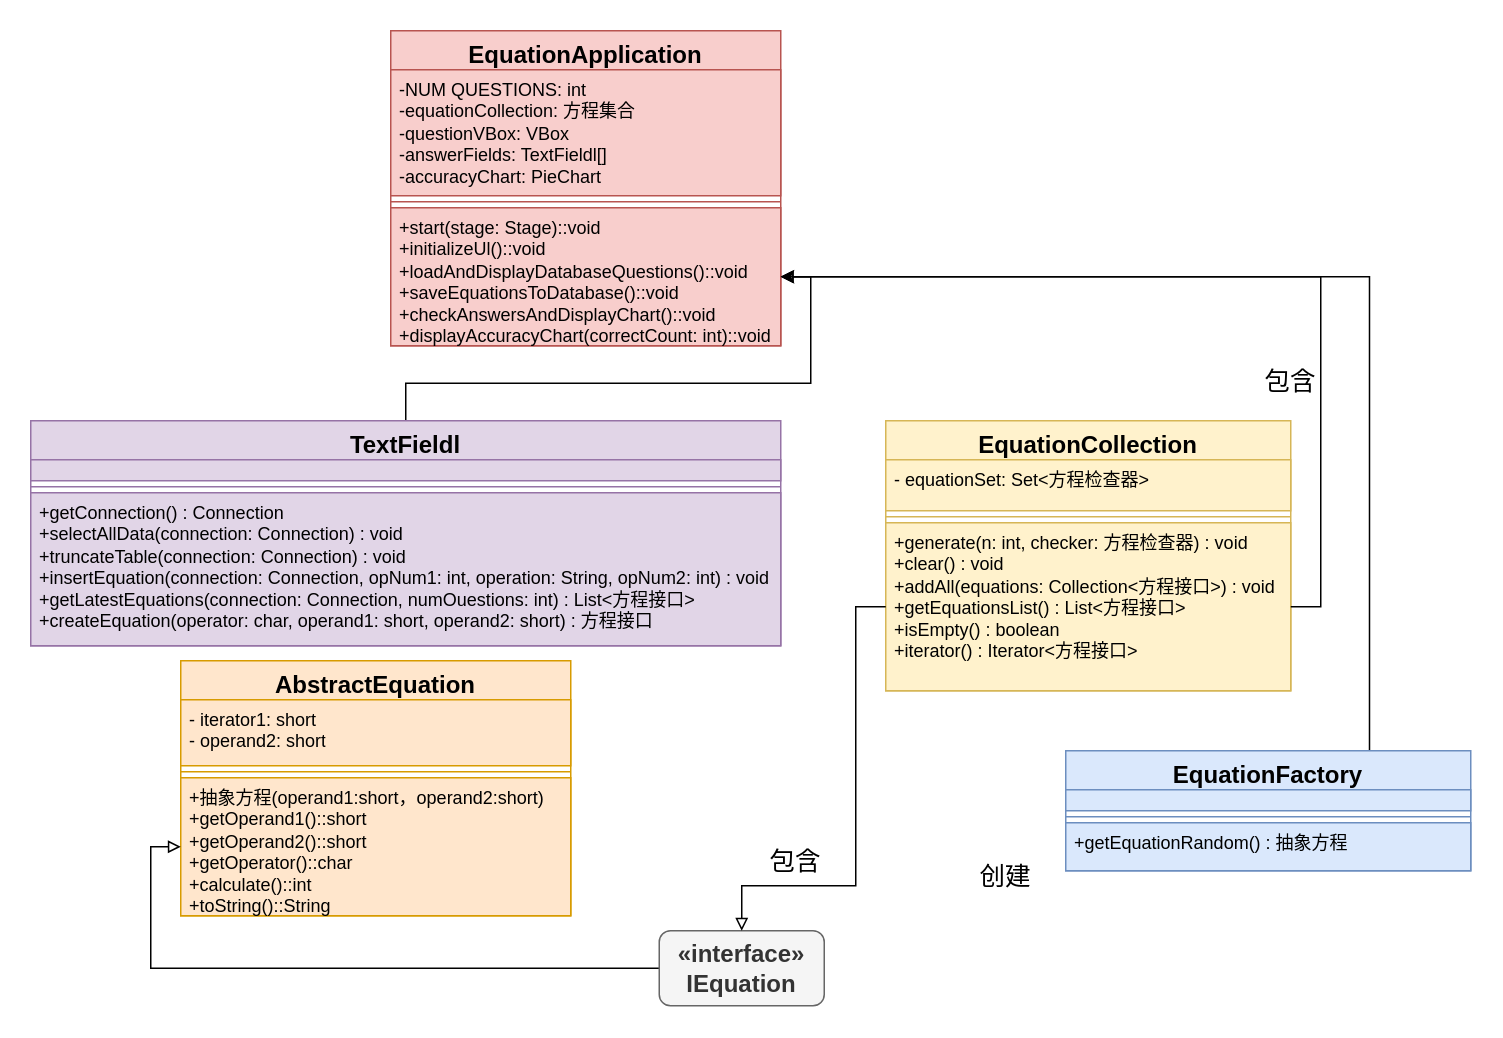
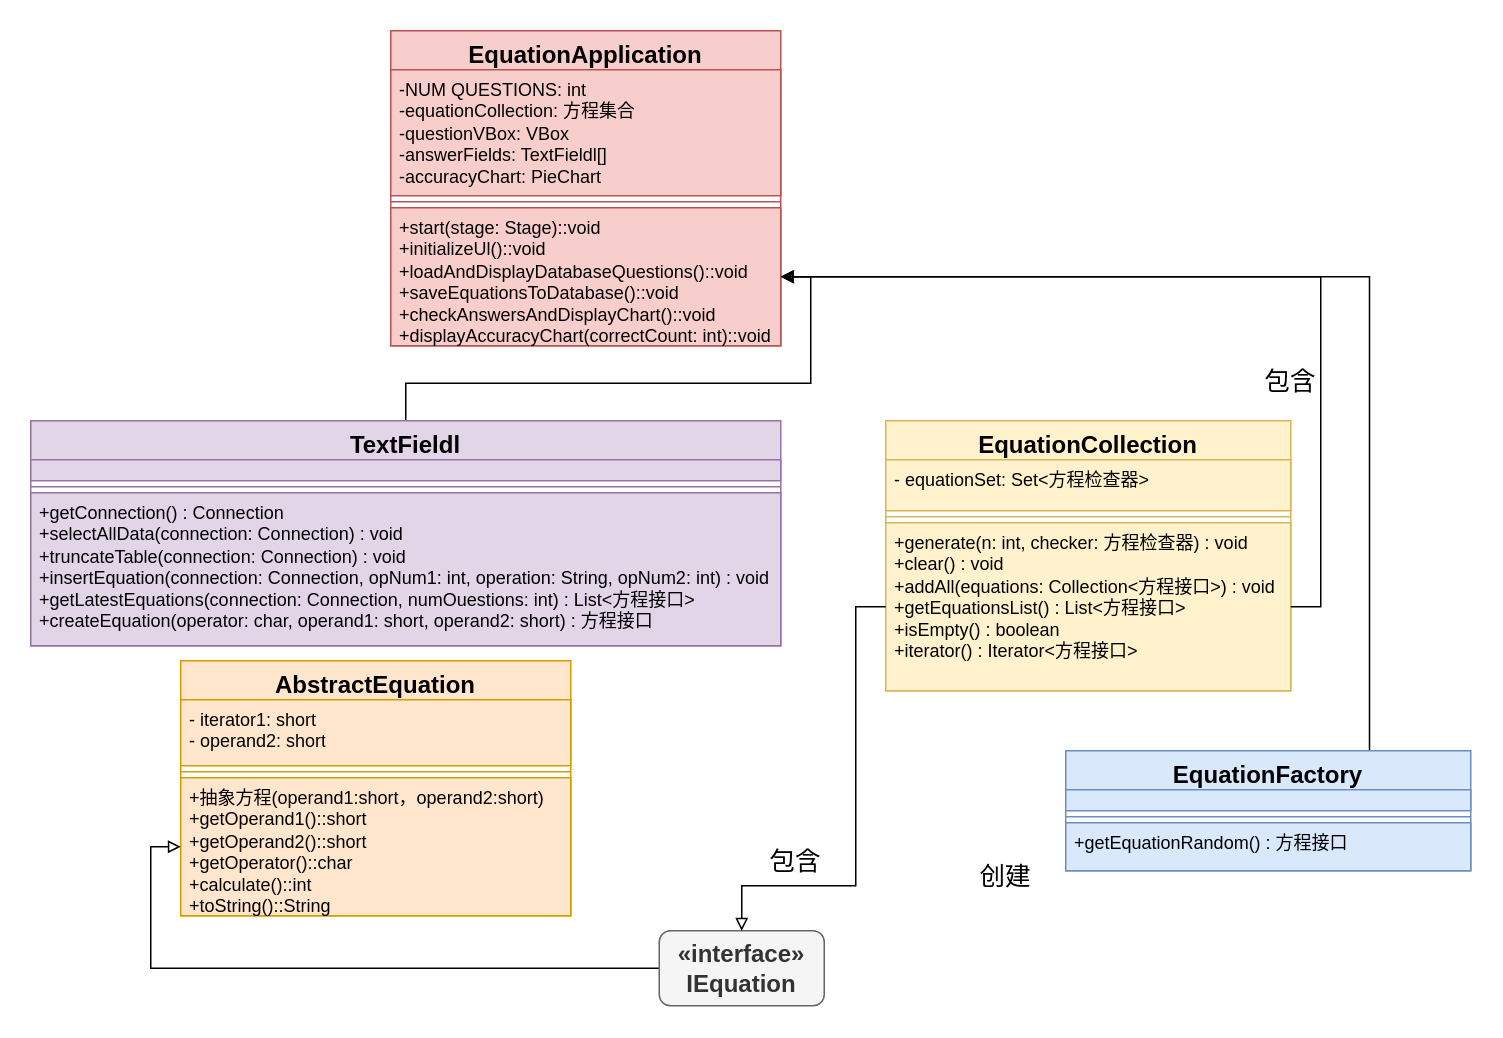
node "+getEquationRandom() : 抽象方程": label "+getEquationRandom() : 抽象方程" -> "+getEquationRandom() : 方程接口"
